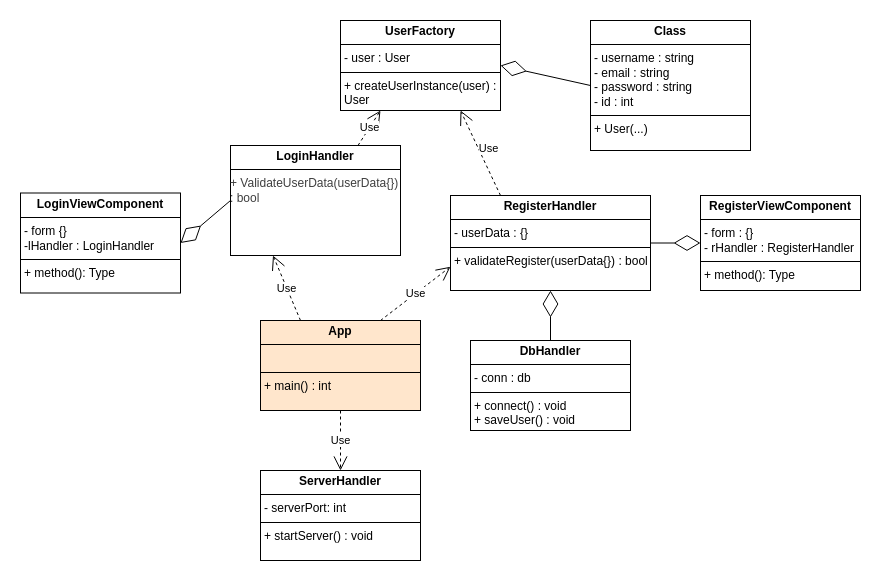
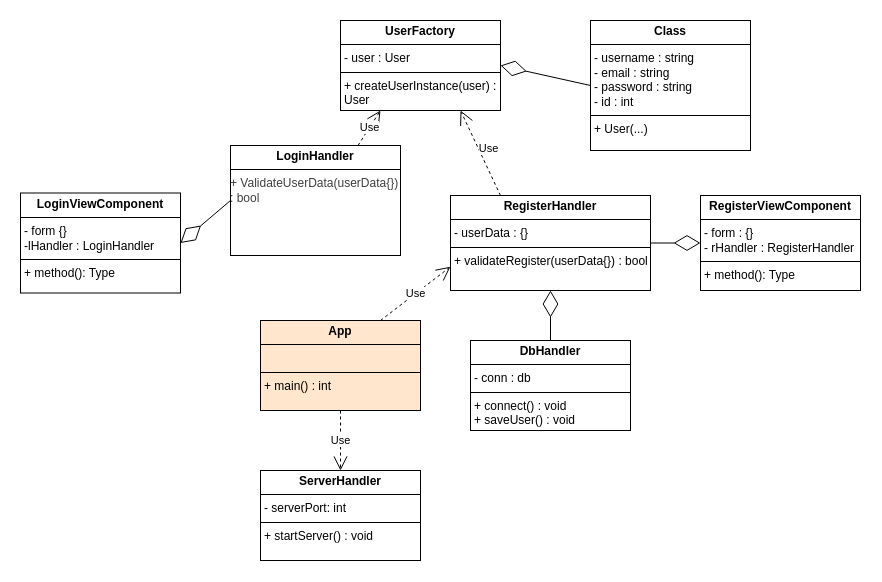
edge "App + main() : int" -> "LoginHandler + ValidateUserData(userData{}) : bool": removed, label "Use"
